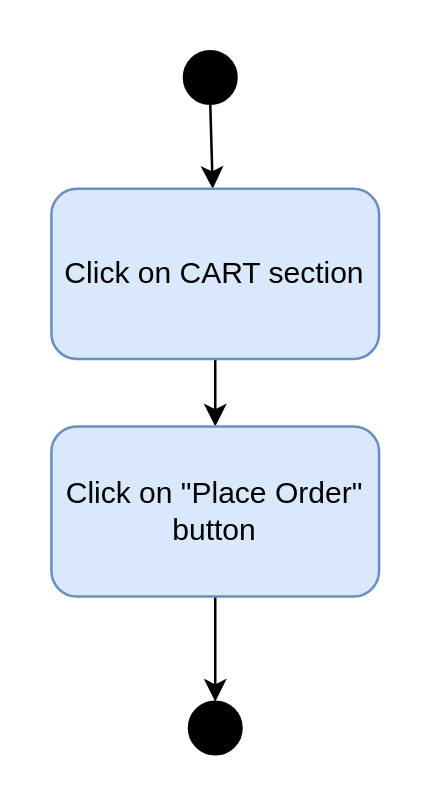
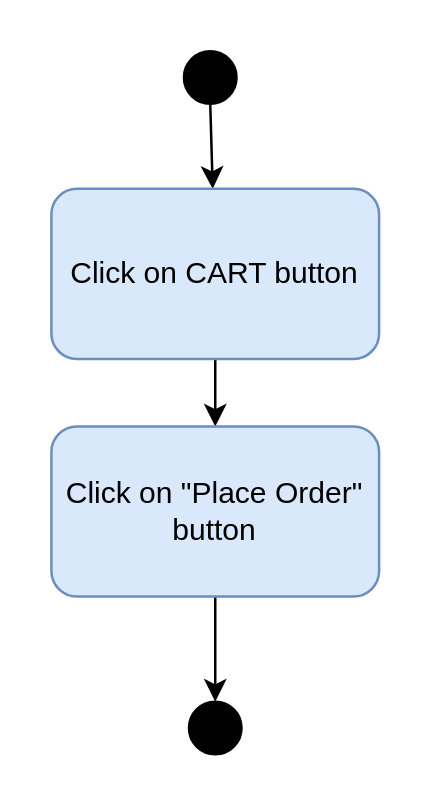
node "Click on CART section": label "Click on CART section" -> "Click on CART button"
